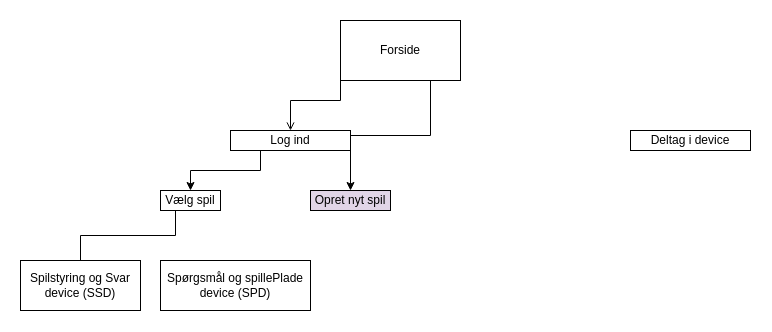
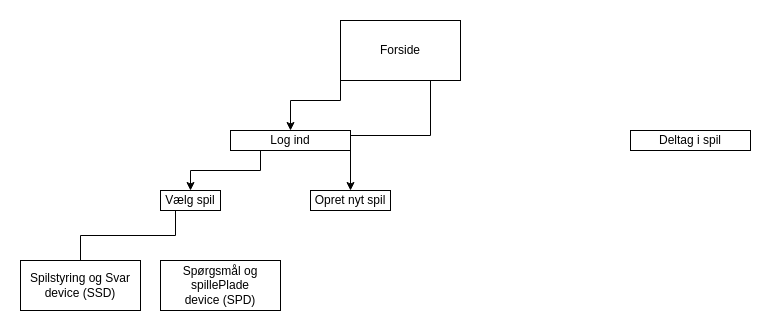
edge "Forside" -> "Log ind": arrowhead open -> classic
node "Deltag i device": label "Deltag i device" -> "Deltag i spil"
node "Opret nyt spil": fillcolor #e1d5e7 -> #ffffff
node "Spørgsmål og spillePlade device (SPD)": size 150x50 -> 120x50
